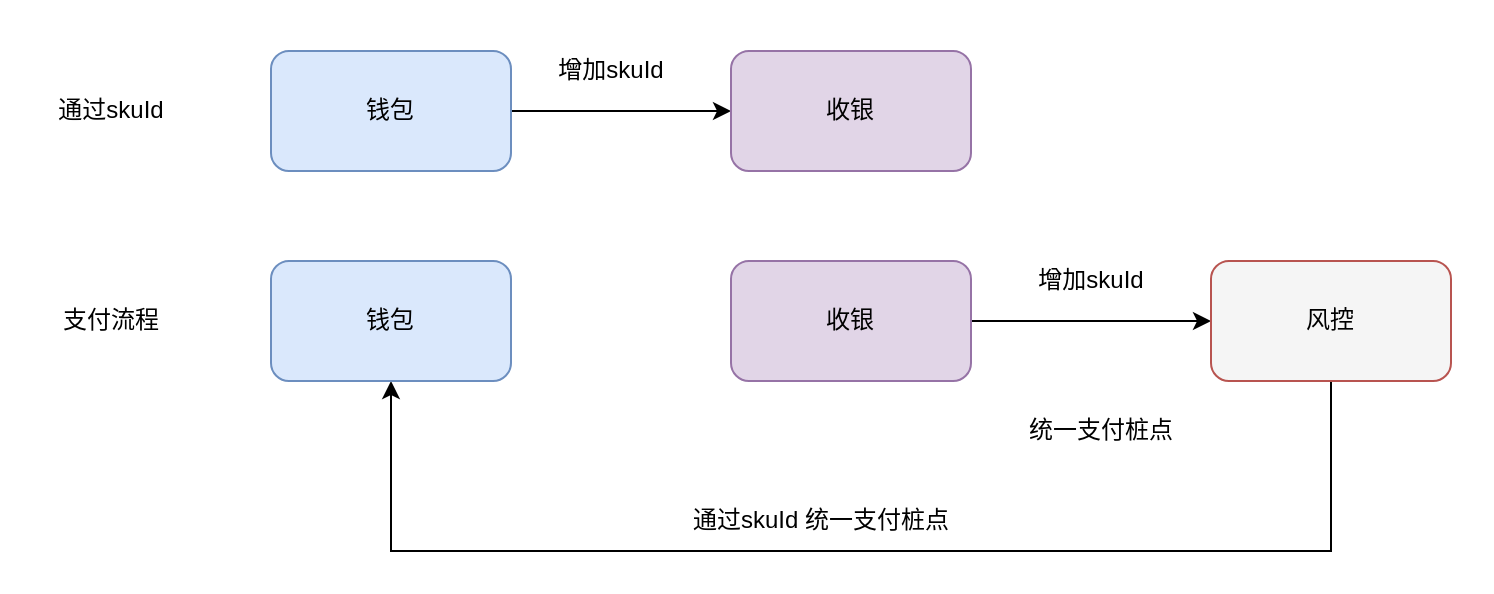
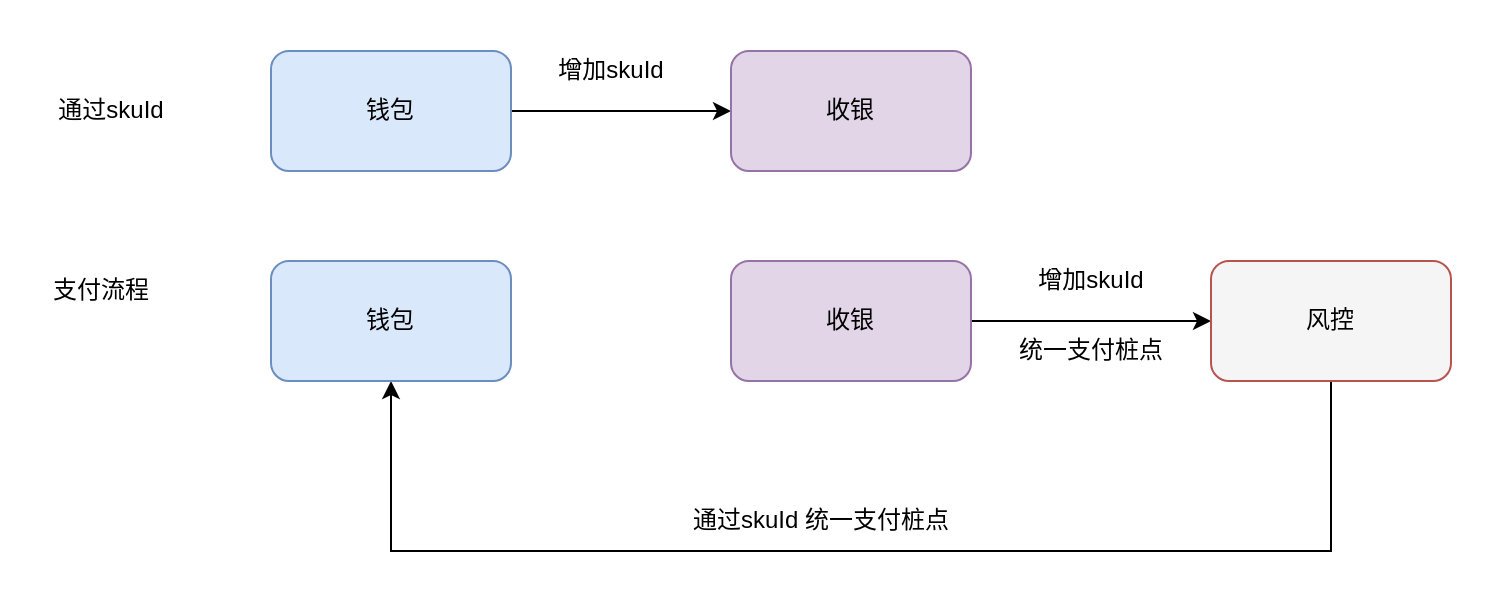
node "支付流程": moved (111, 321) -> (101, 291)
node "统一支付桩点": moved (1101, 431) -> (1091, 351)
